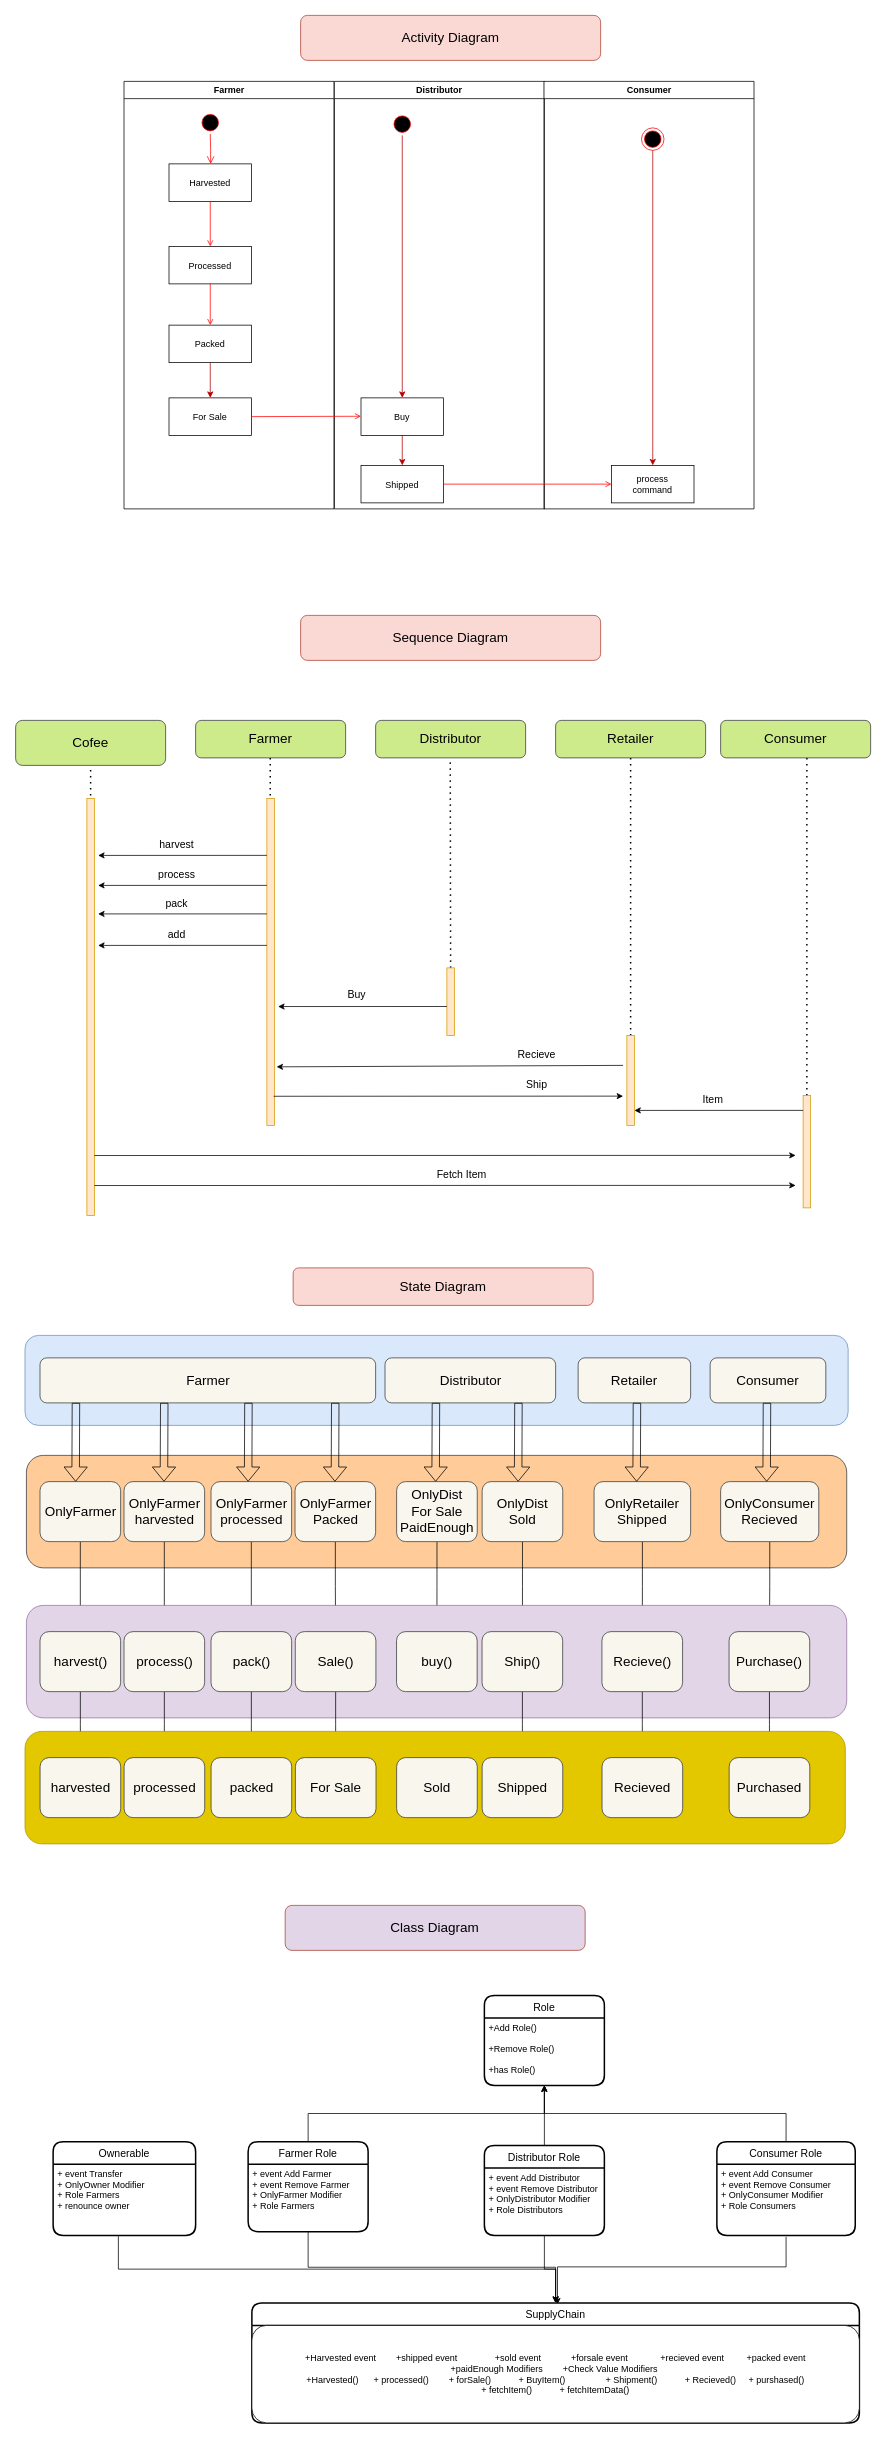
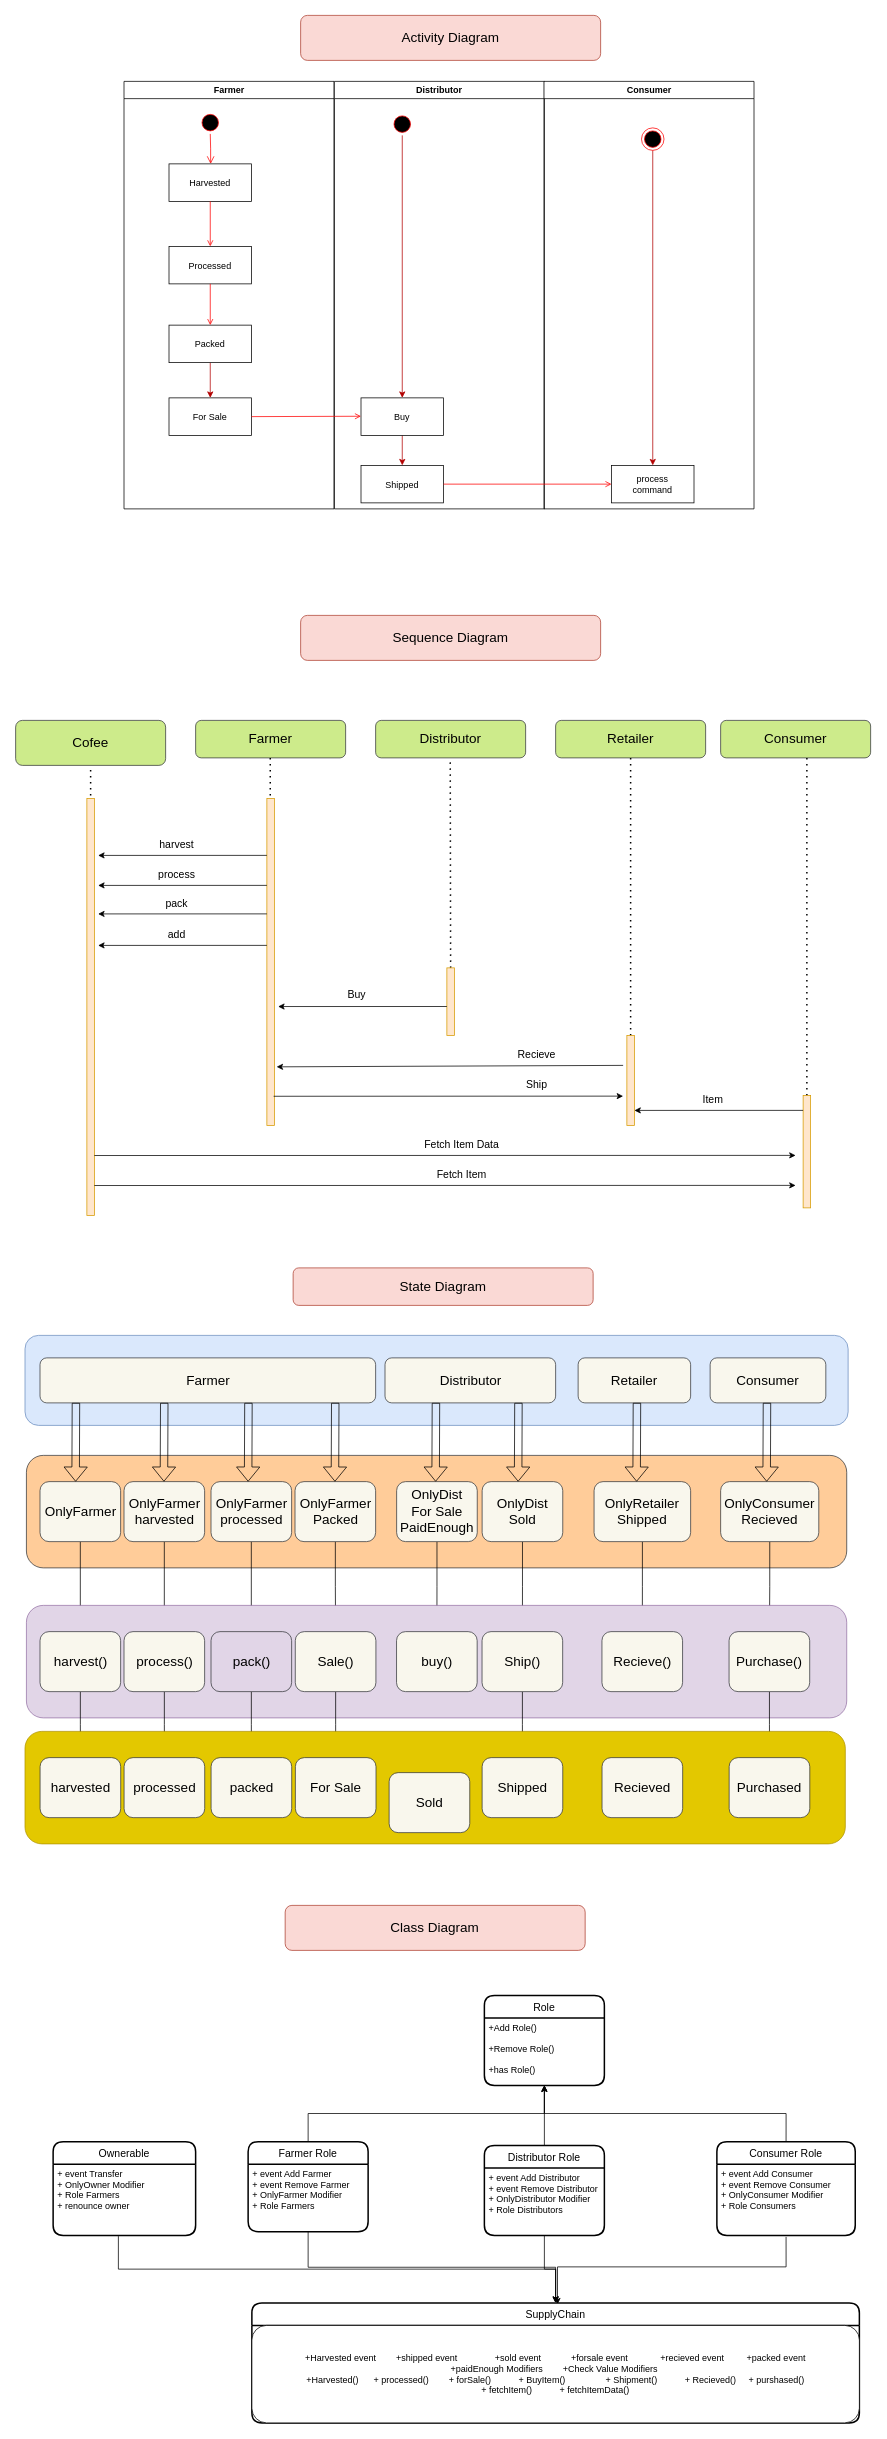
node "Fetch Item Data": added
node "pack()": fillcolor #f9f7ed -> #e1d5e7
edge "Recieve()" -> "Recieved": removed
node "Sold": moved (437, 1788) -> (429, 1803)
node "Class Diagram": fillcolor #e1d5e7 -> #fad9d5
